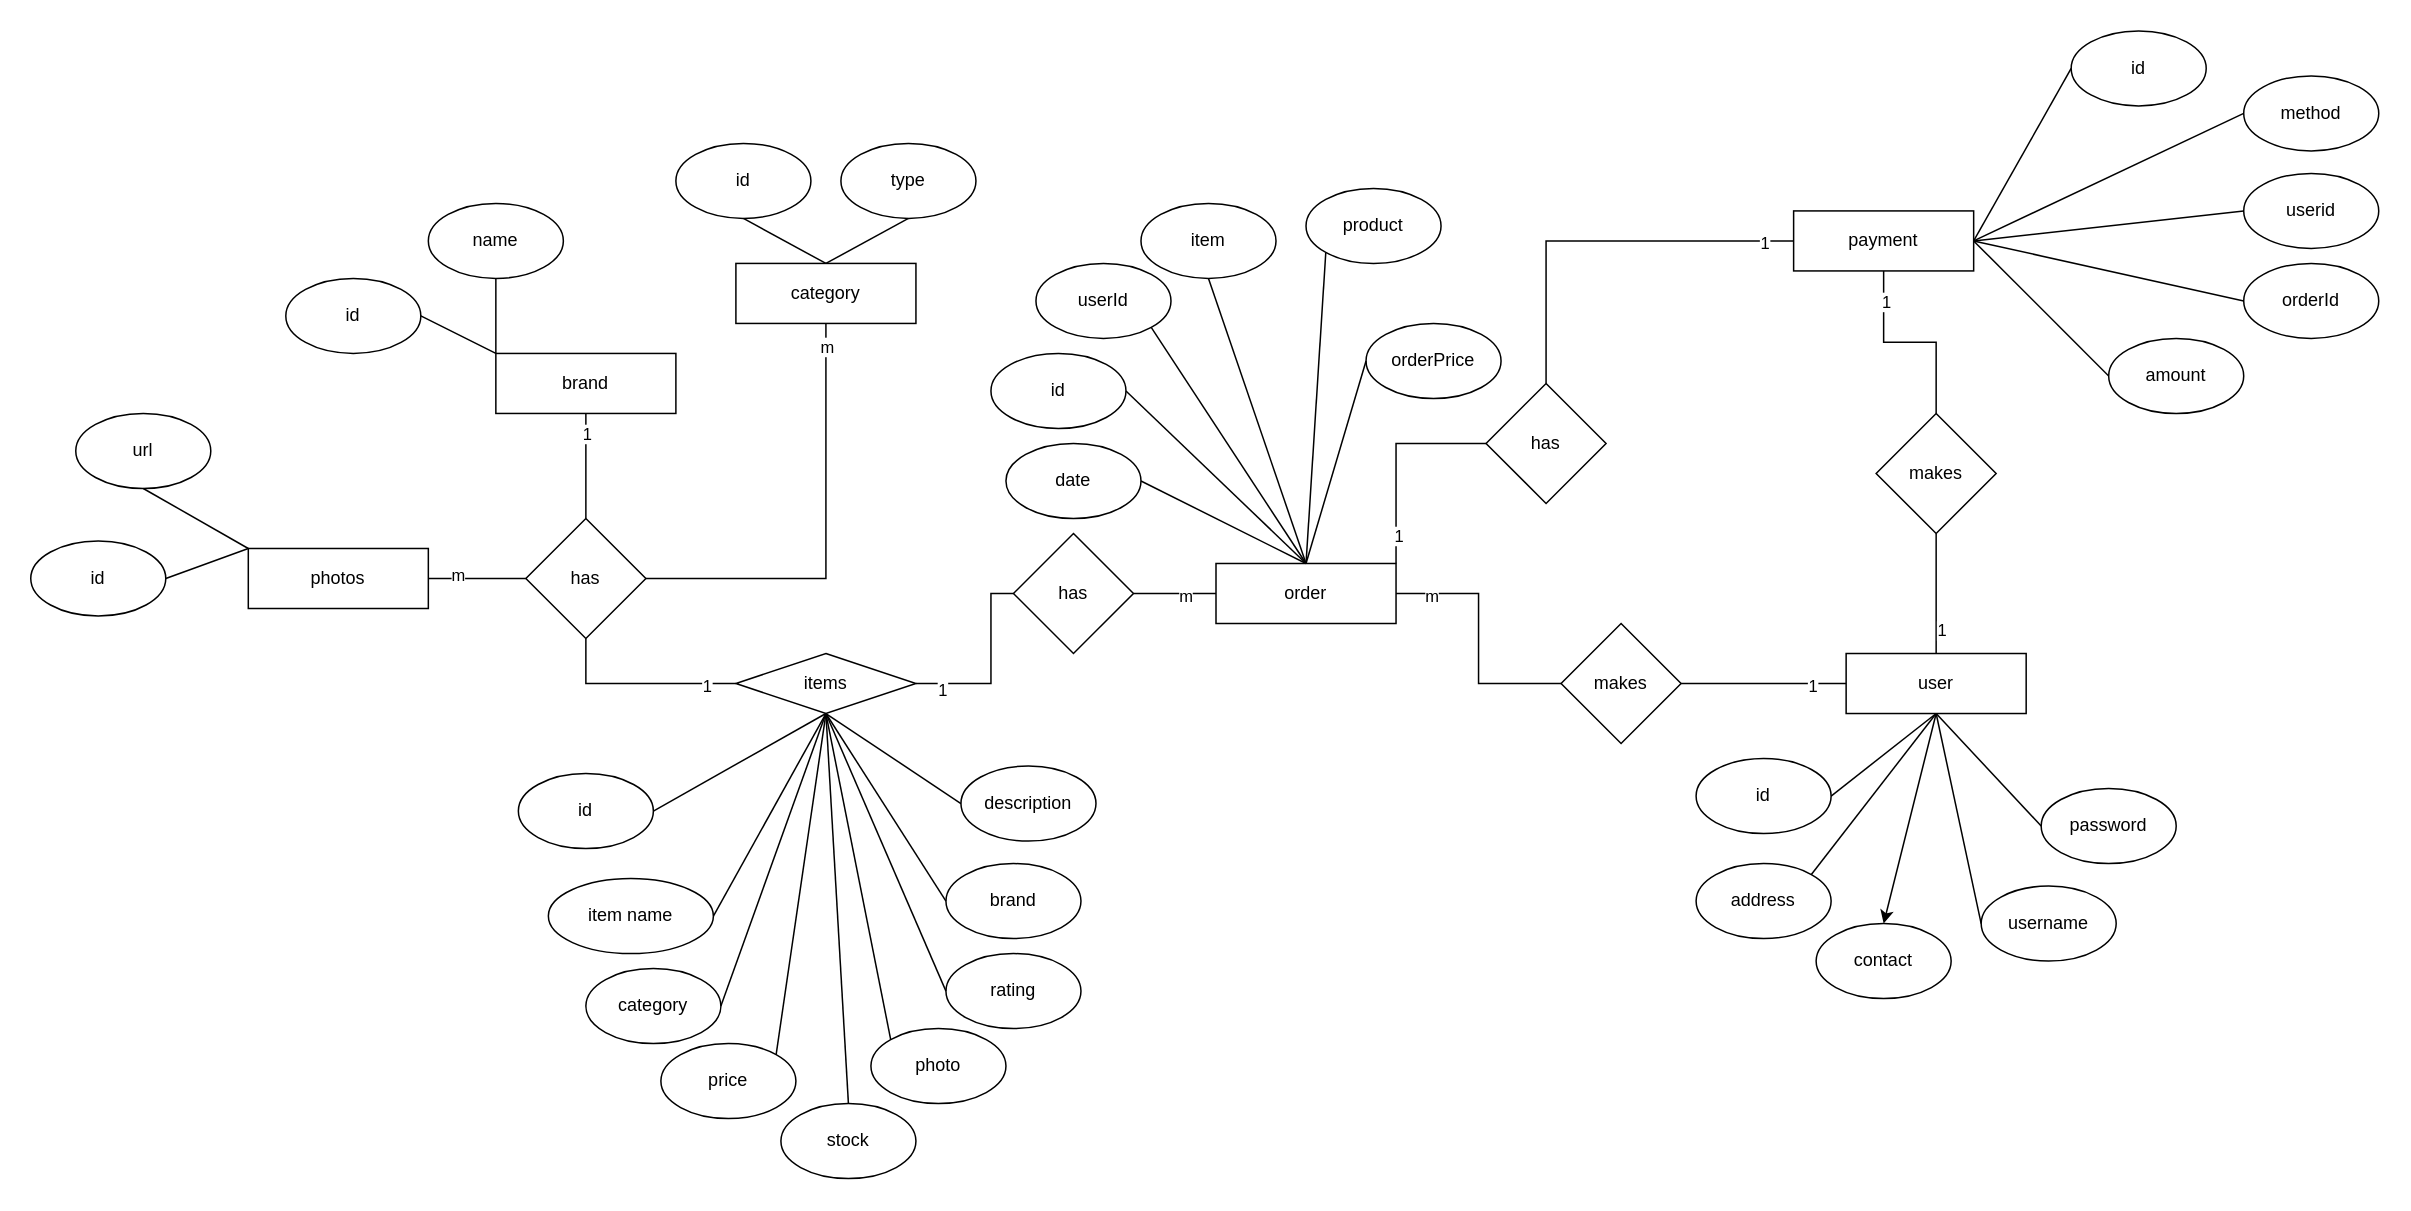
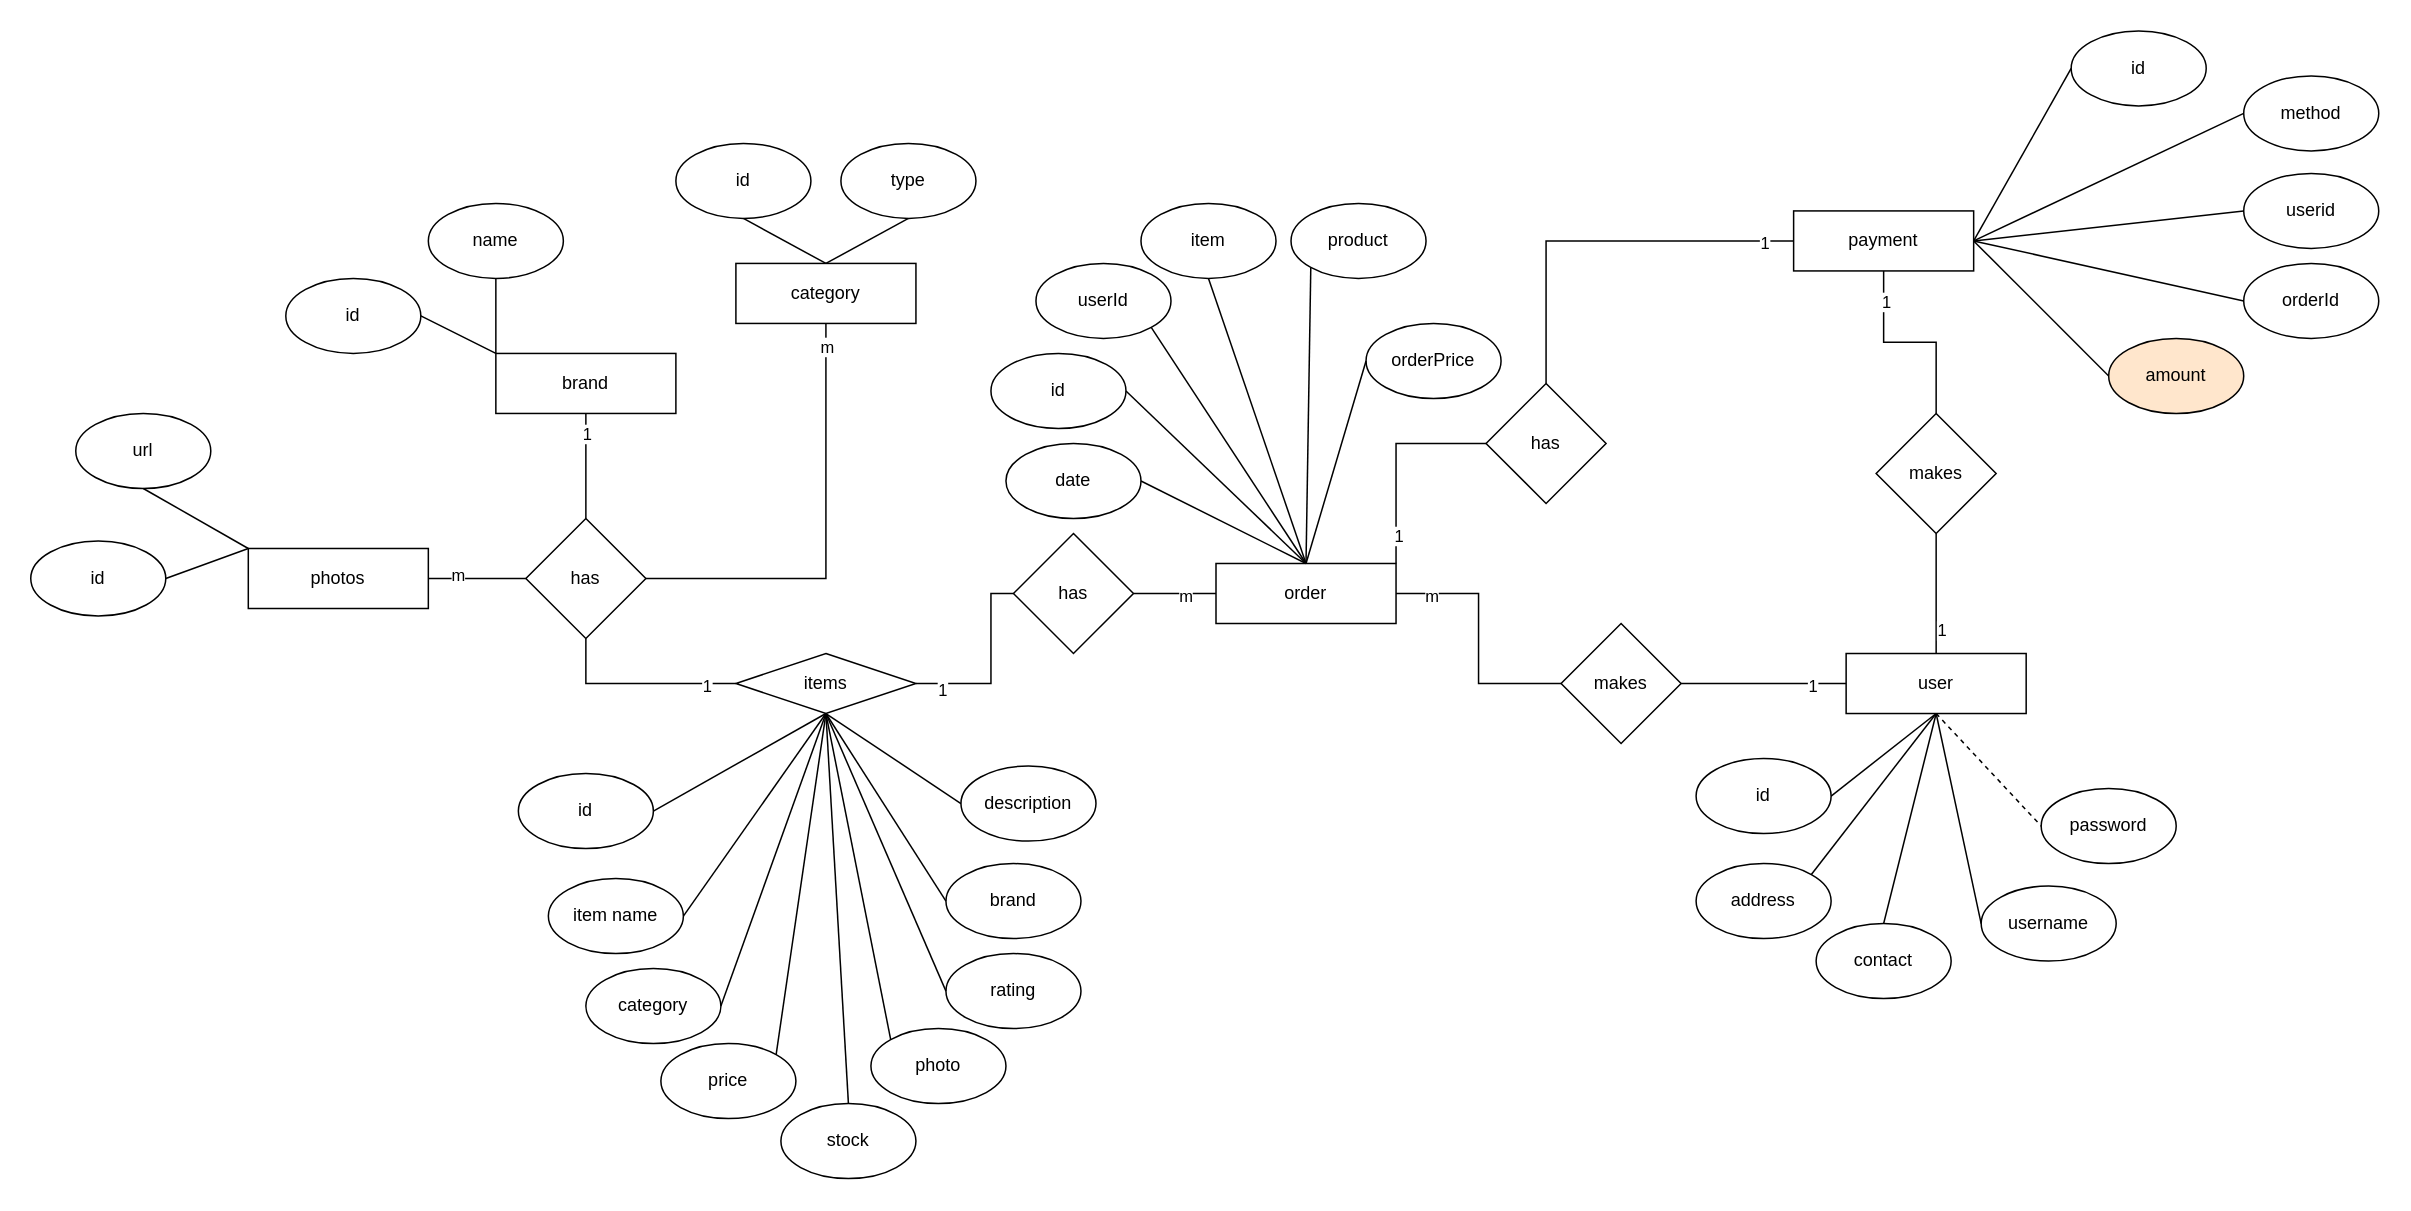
node "product": moved (1373, 226) -> (1358, 241)
node "amount": fillcolor #ffffff -> #ffe6cc
edge "user" -- "password": style solid -> dashed
edge "user" -> "contact": arrowhead classic -> none
node "item name": size 165x75 -> 135x75
